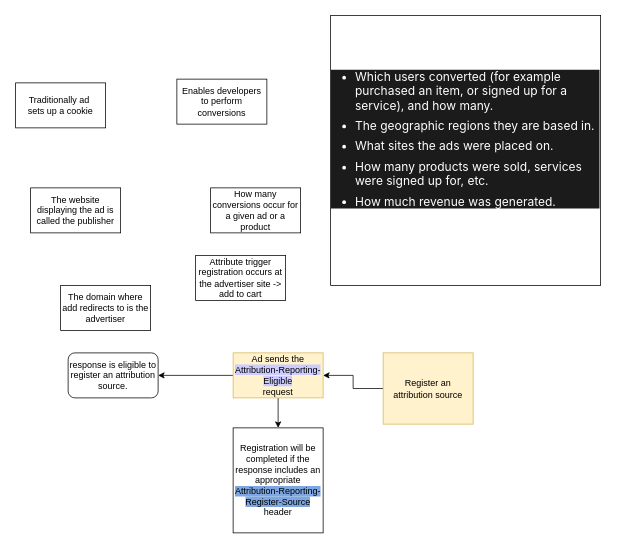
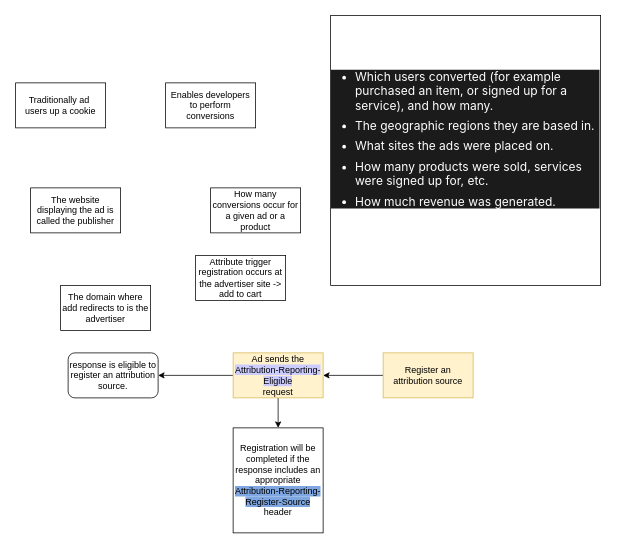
node "Enables developers to perform conversions": moved (222, 102) -> (210, 105)
node "Traditionally ad sets up a cookie": label "Traditionally ad sets up a cookie" -> "Traditionally ad users up a cookie"
node "Register an attribution source": size 90x71 -> 90x45
